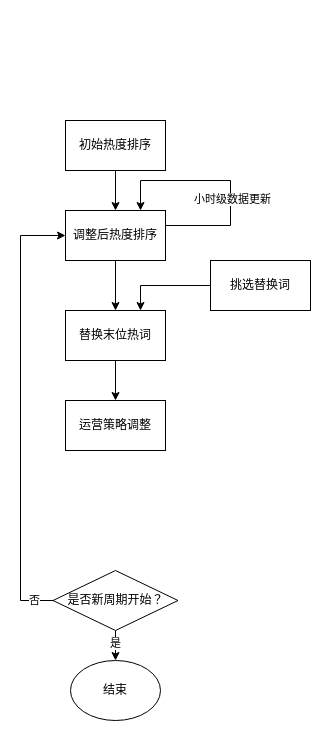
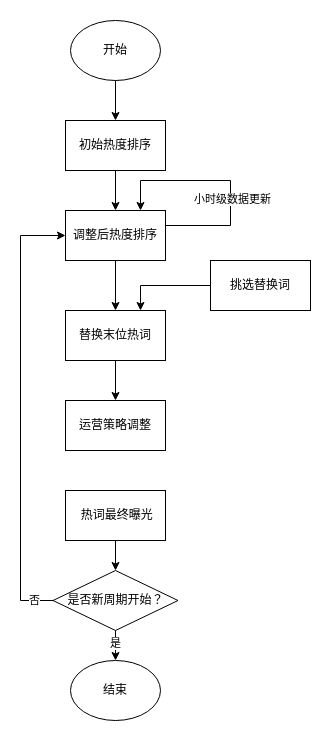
node "开始": added
edge "开始" -> "初始热度排序": added
node "热词最终曝光": added
edge "热词最终曝光" -> "是否新周期开始？": added
